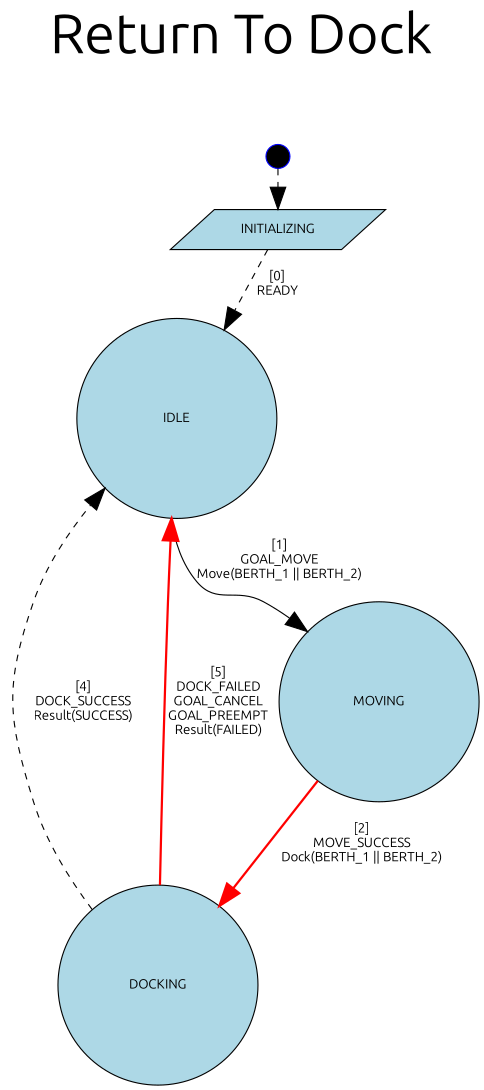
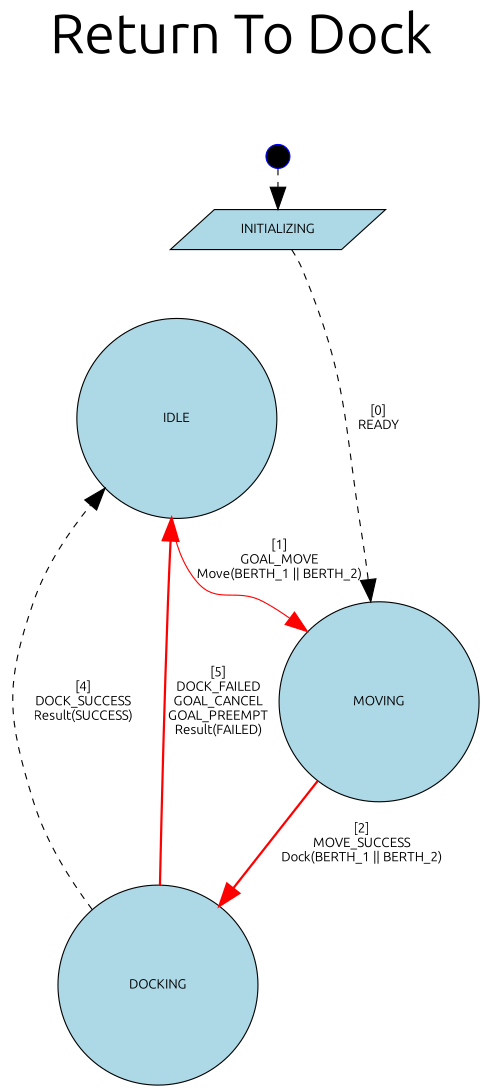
edge "INITIALIZING" -> "IDLE": now "INITIALIZING" -> "MOVING"
edge "IDLE" -> "MOVING": color black -> red
